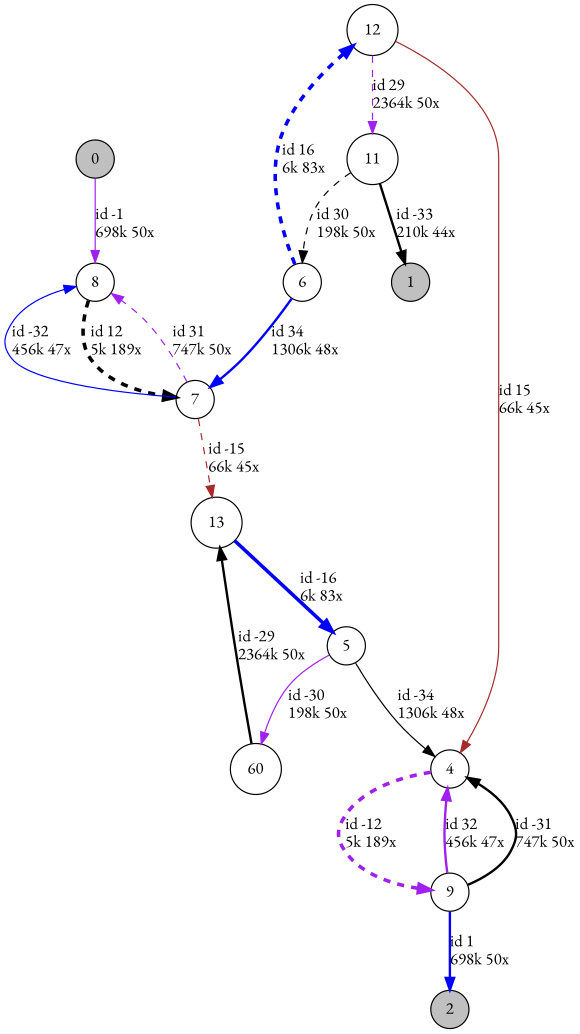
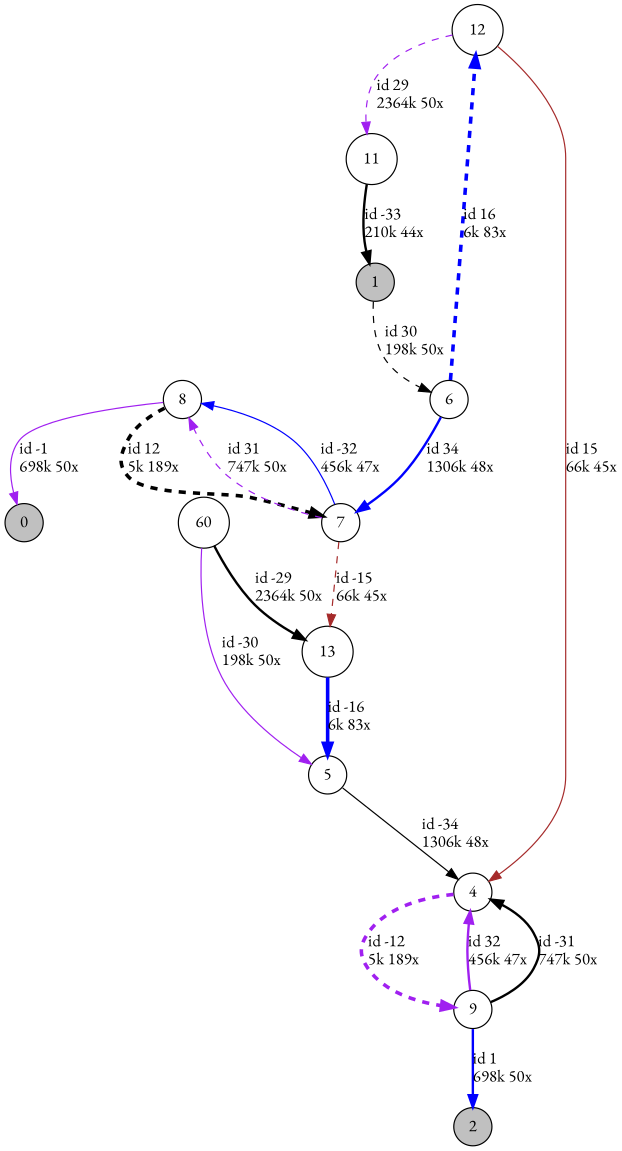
edge "11" -> "6": now "1" -> "6"
edge "0" -> "8": reversed
edge "5" -> "60": reversed
